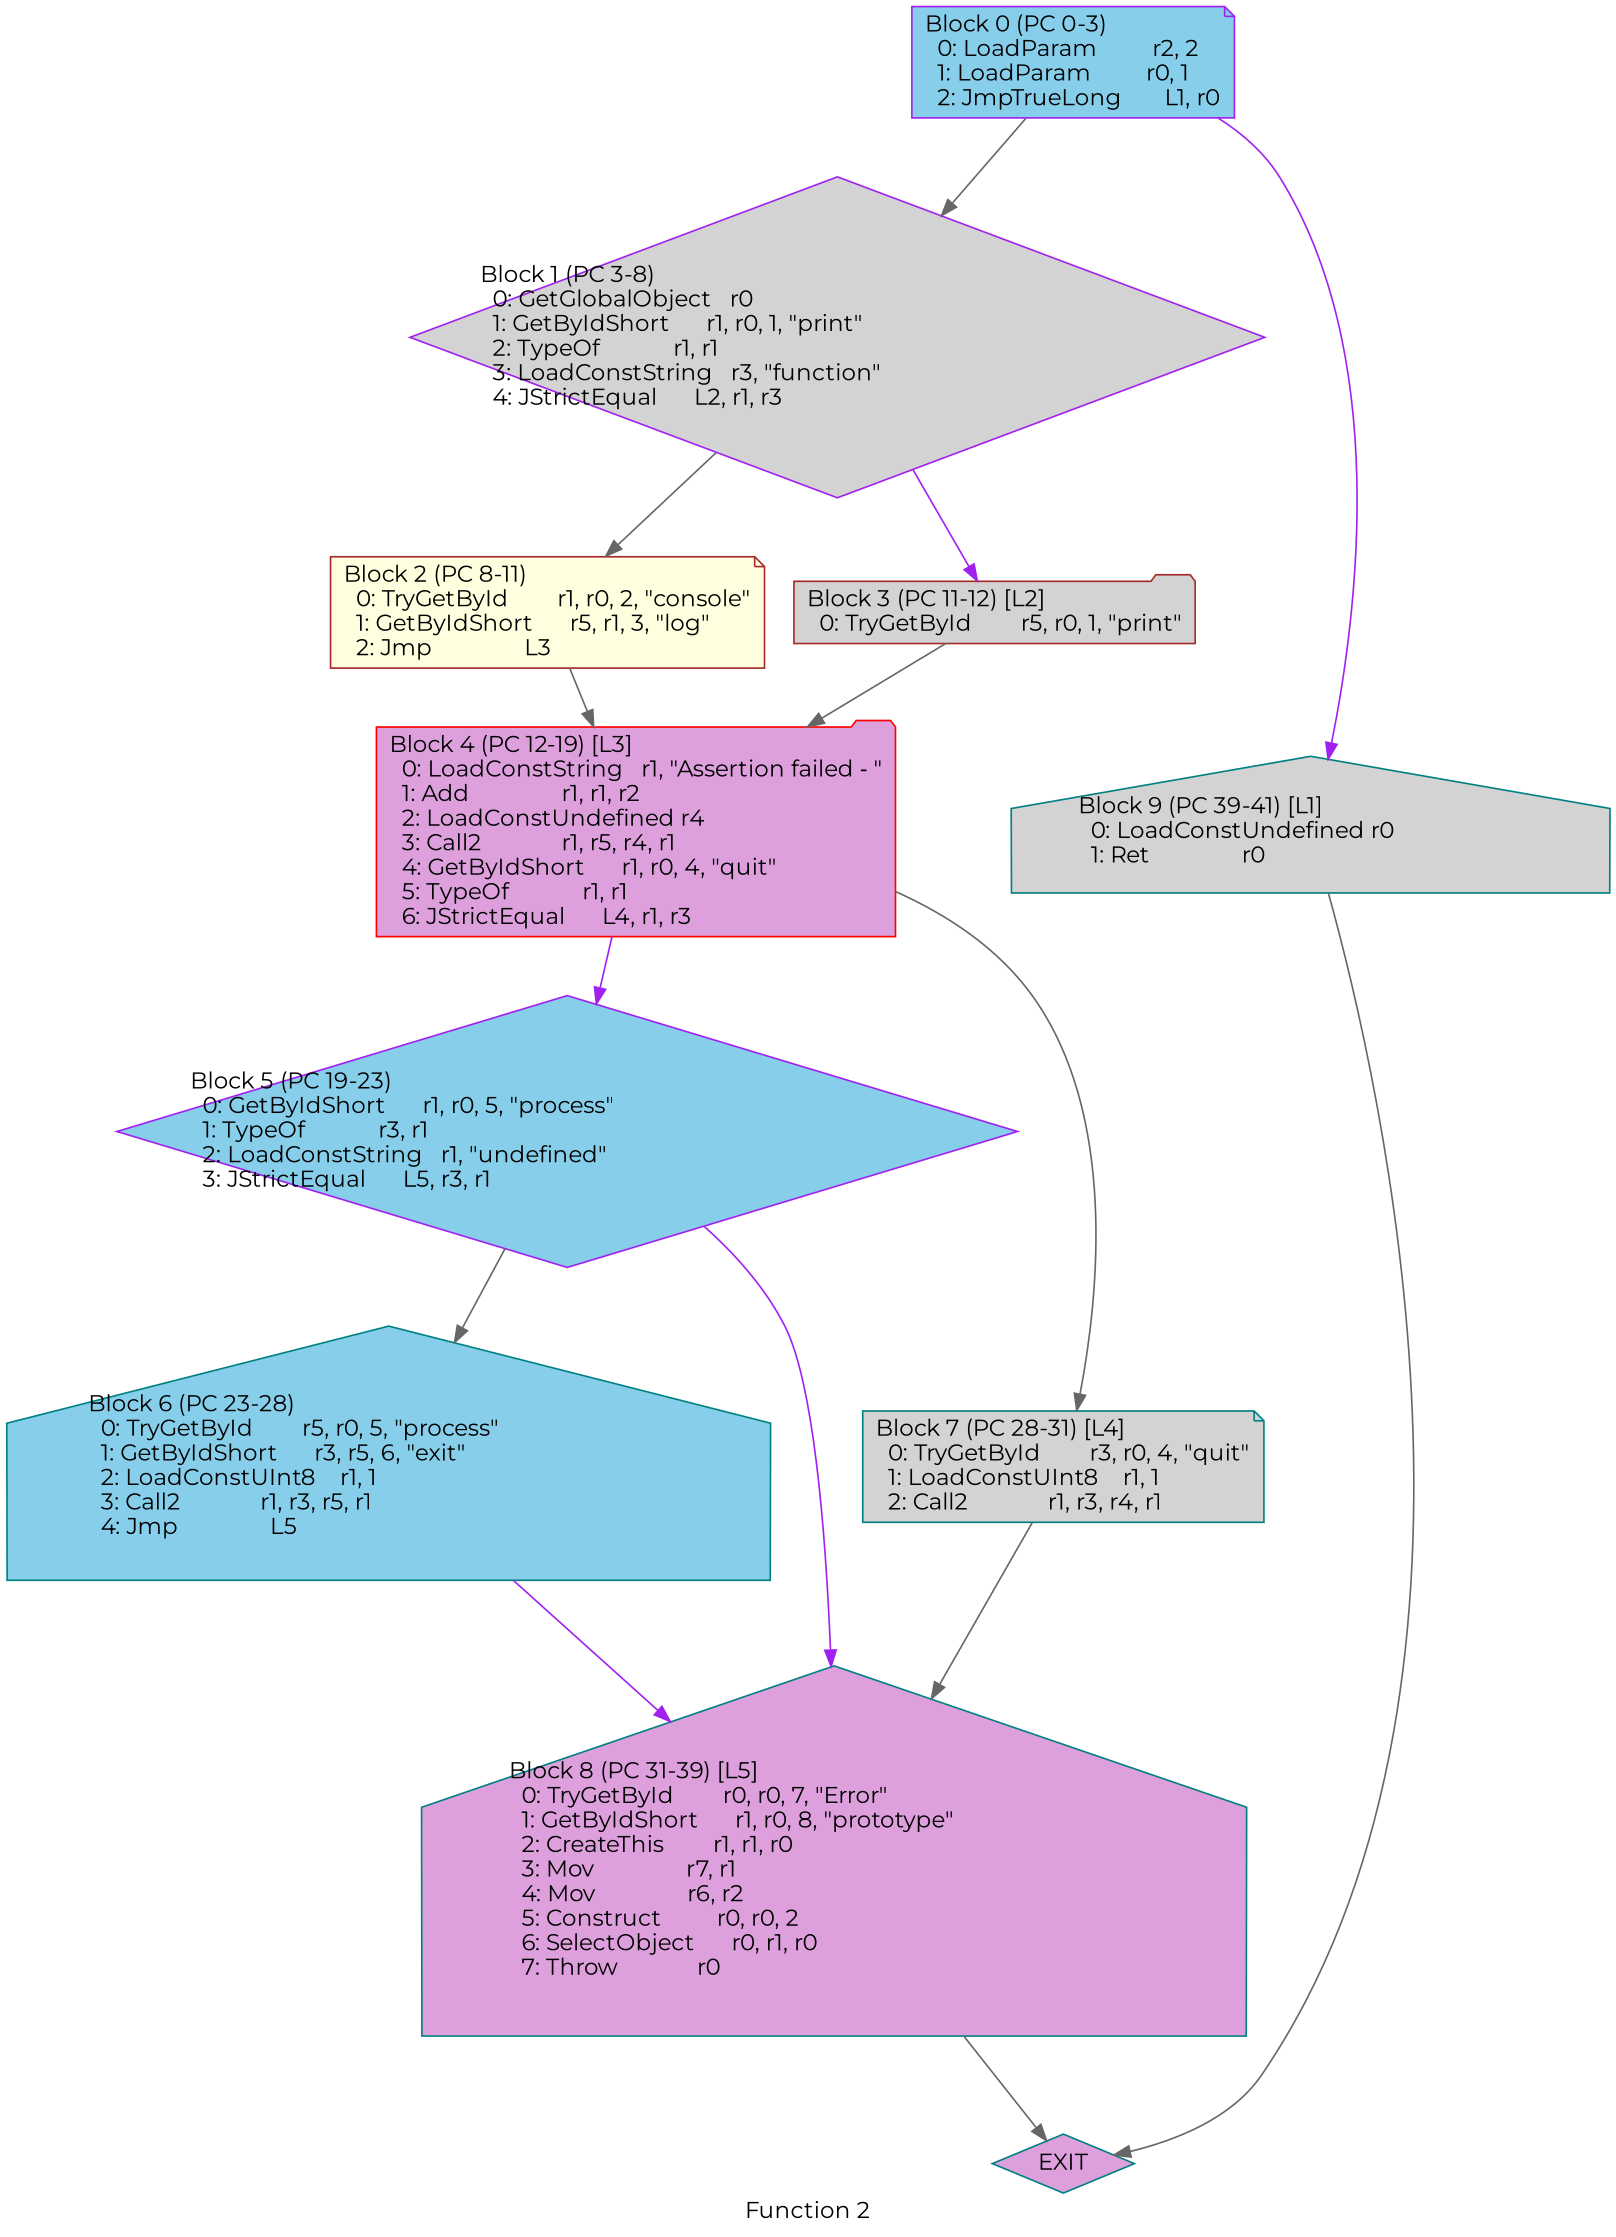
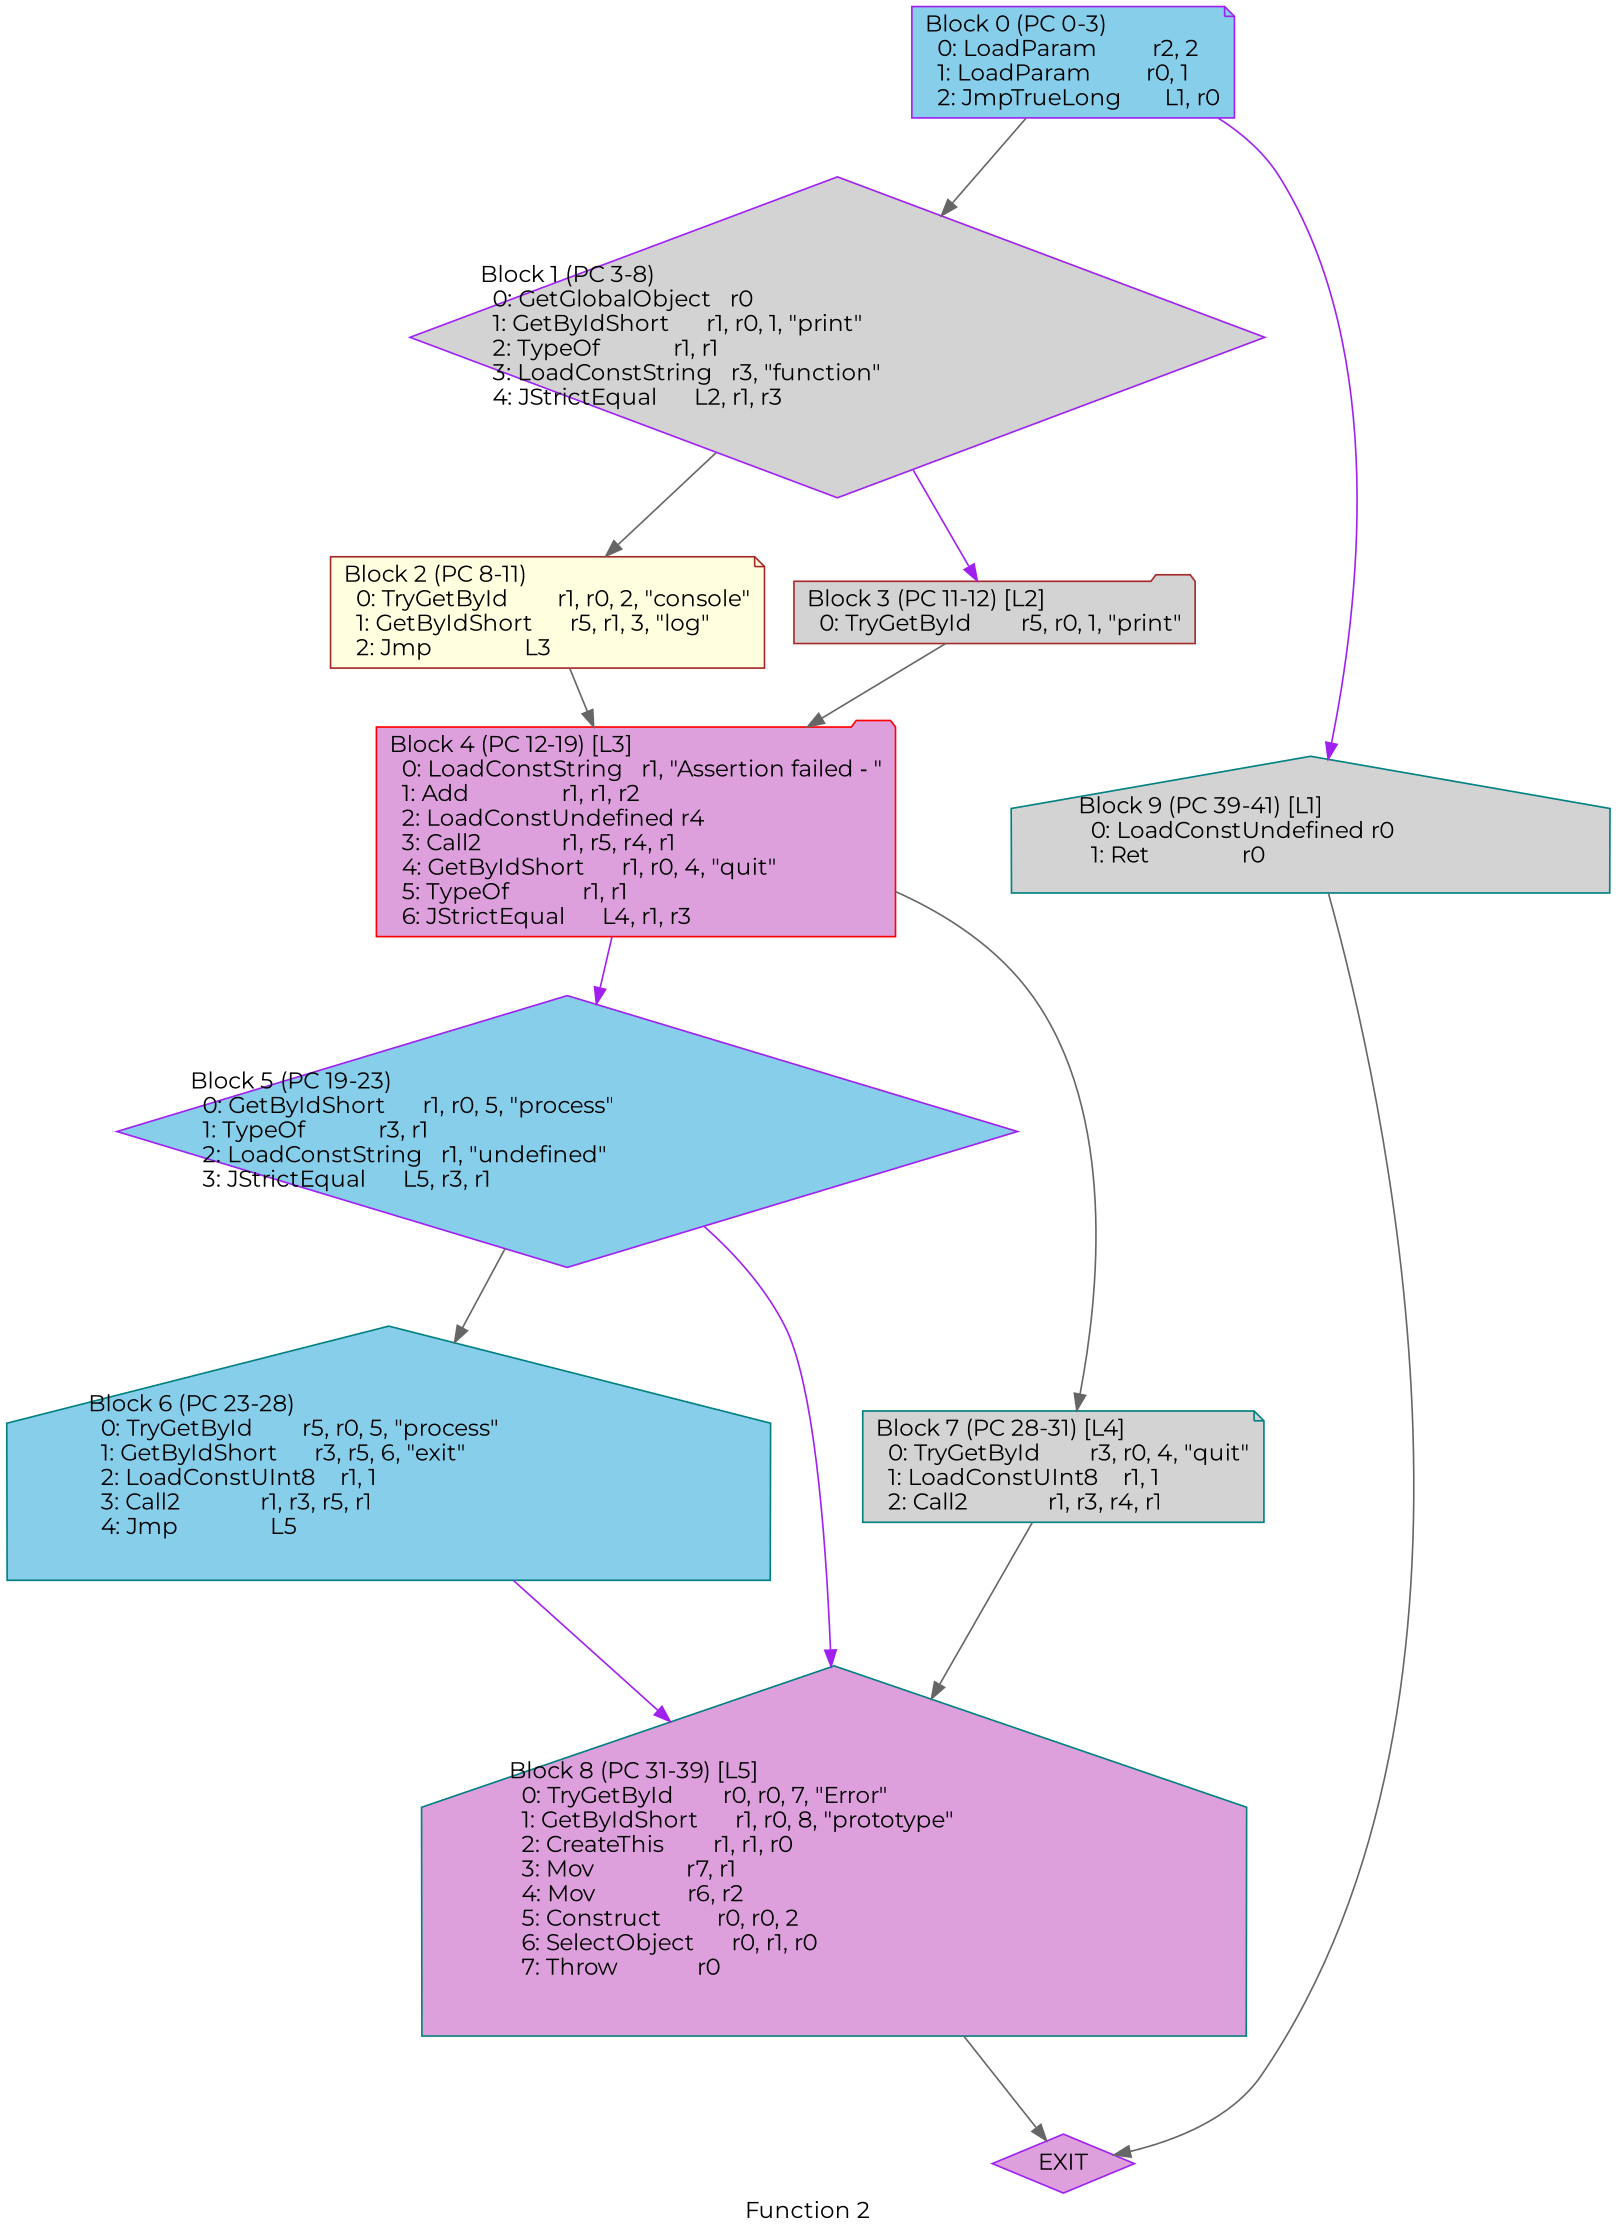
node "EXIT": color teal -> purple
